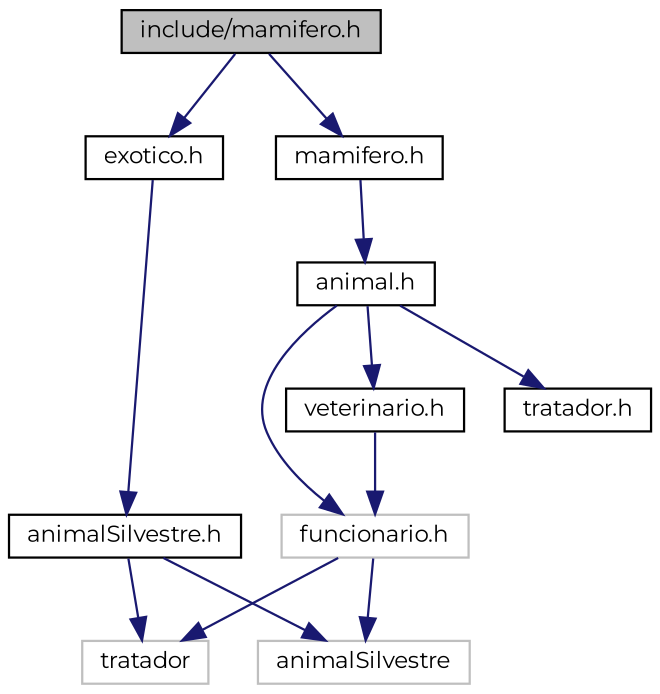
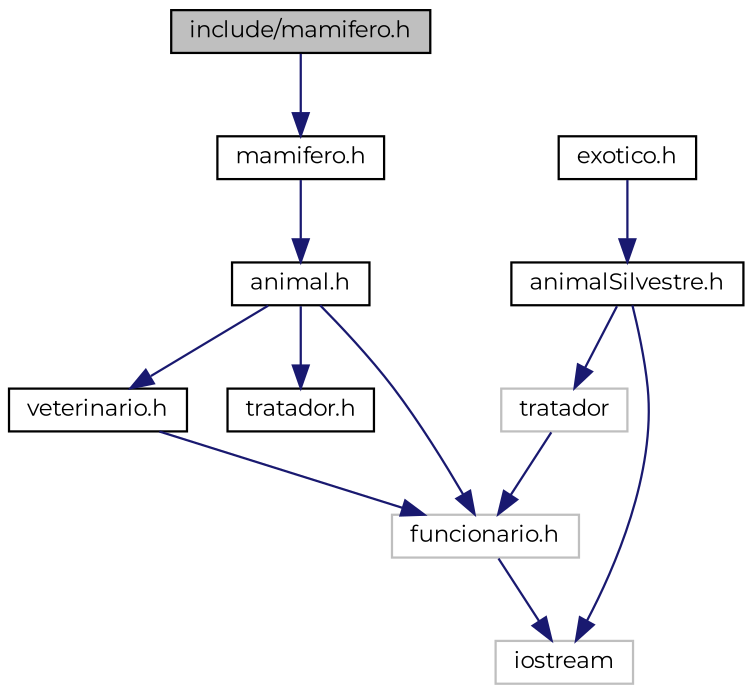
edge "include/mamifero.h" -> "exotico.h": removed
edge "funcionario.h" -> "tratador": reversed
node "animalSilvestre": label "animalSilvestre" -> "iostream"
